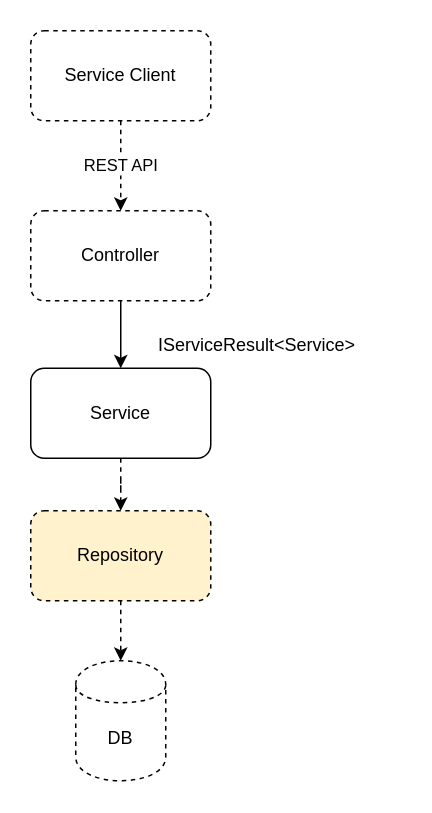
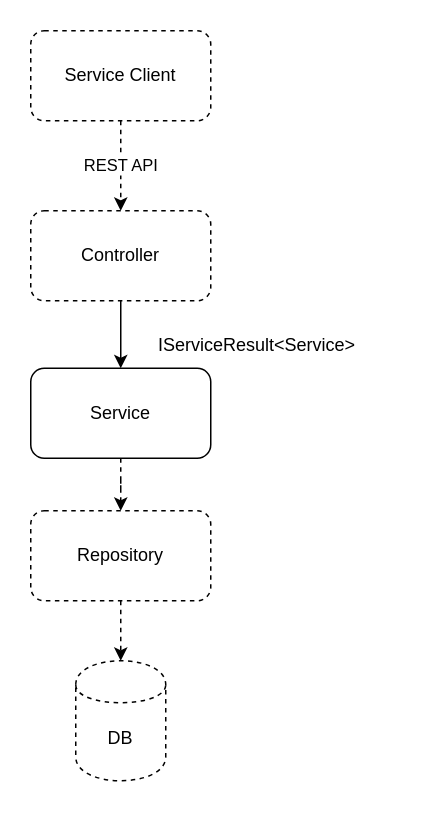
node "Repository": fillcolor #fff2cc -> #ffffff
